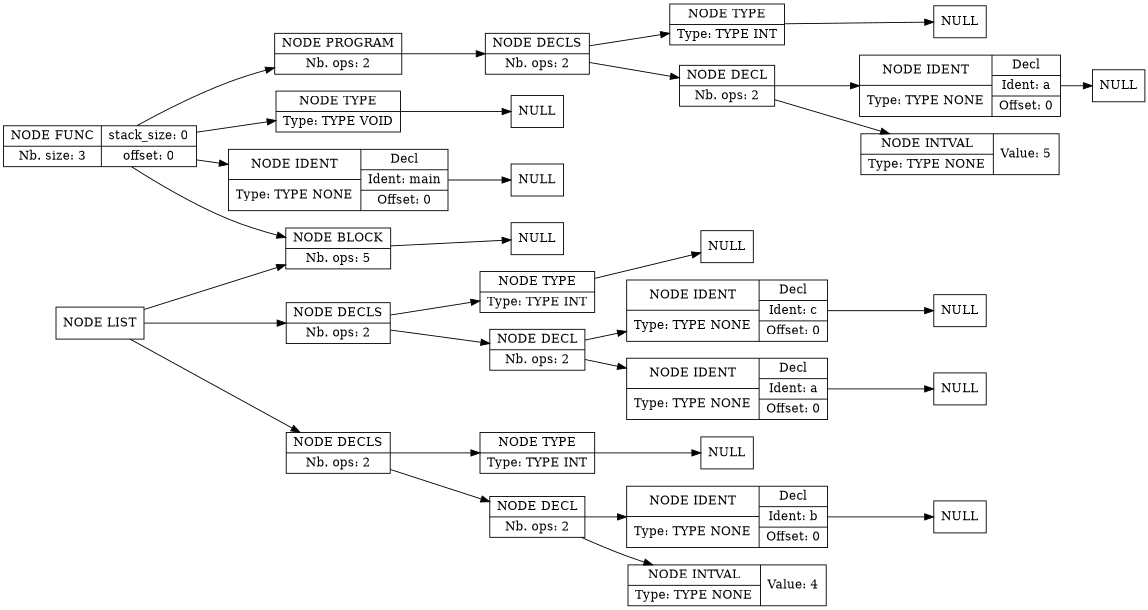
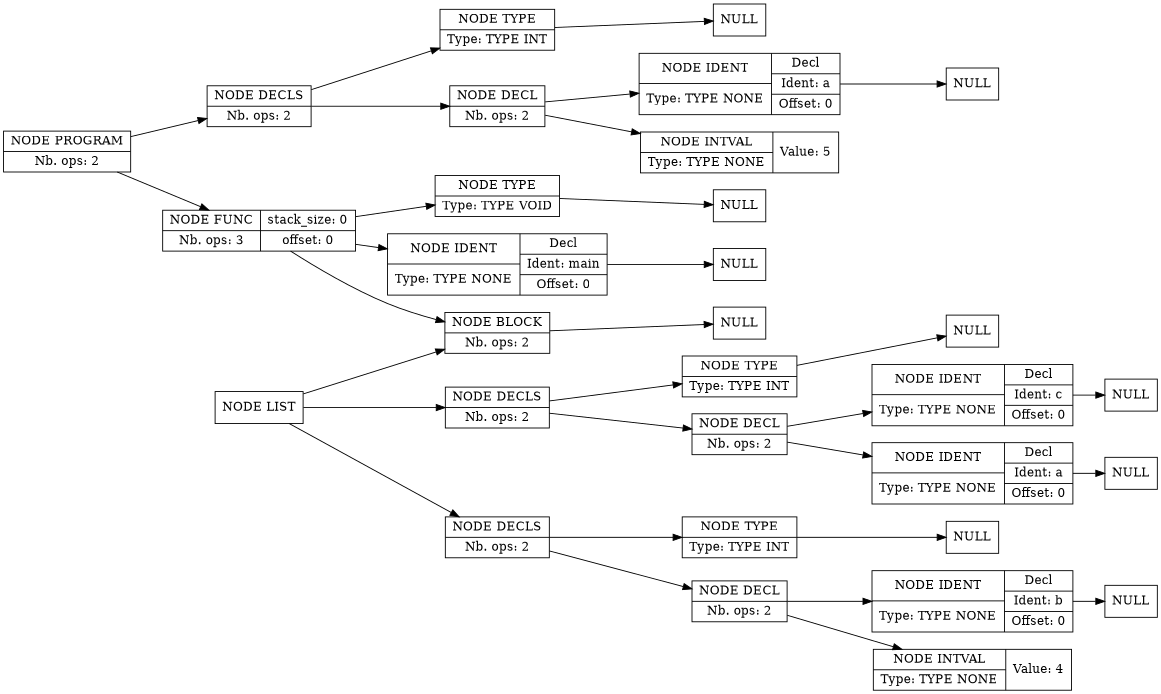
edge "NODE FUNC" -> "NODE PROGRAM": reversed
node "NODE FUNC": text "Nb. size: 3" -> "Nb. ops: 3"
node "NODE BLOCK": text "Nb. ops: 5" -> "Nb. ops: 2"
